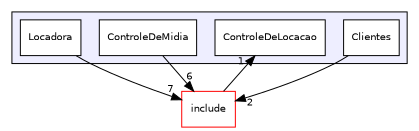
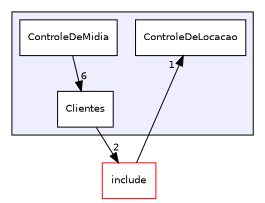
node "Locadora": removed
edge "ControleDeMidia" -> "include": now "ControleDeMidia" -> "Clientes"
